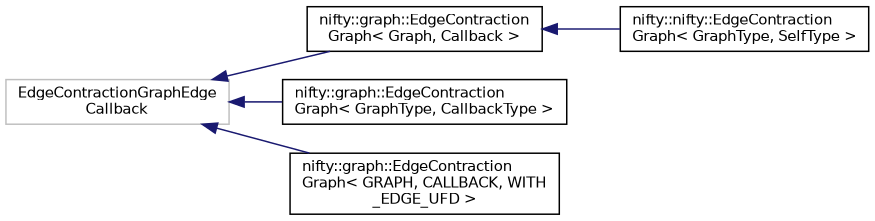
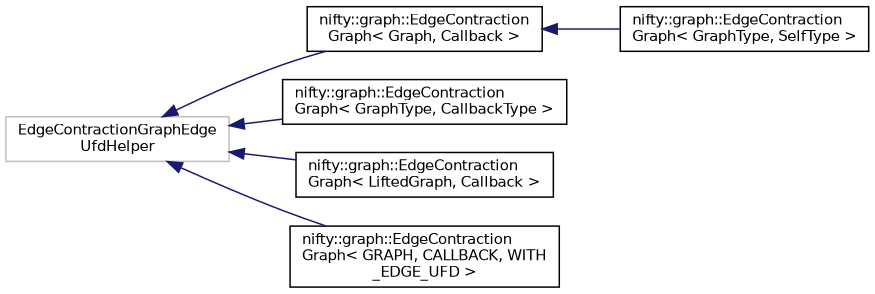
node "nifty::nifty::EdgeContraction Graph< GraphType, SelfType >": label "nifty::nifty::EdgeContraction Graph< GraphType, SelfType >" -> "nifty::graph::EdgeContraction Graph< GraphType, SelfType >"
node "EdgeContractionGraphEdge Callback": label "EdgeContractionGraphEdge Callback" -> "EdgeContractionGraphEdge UfdHelper"
node "nifty::graph::EdgeContraction Graph< LiftedGraph, Callback >": added
